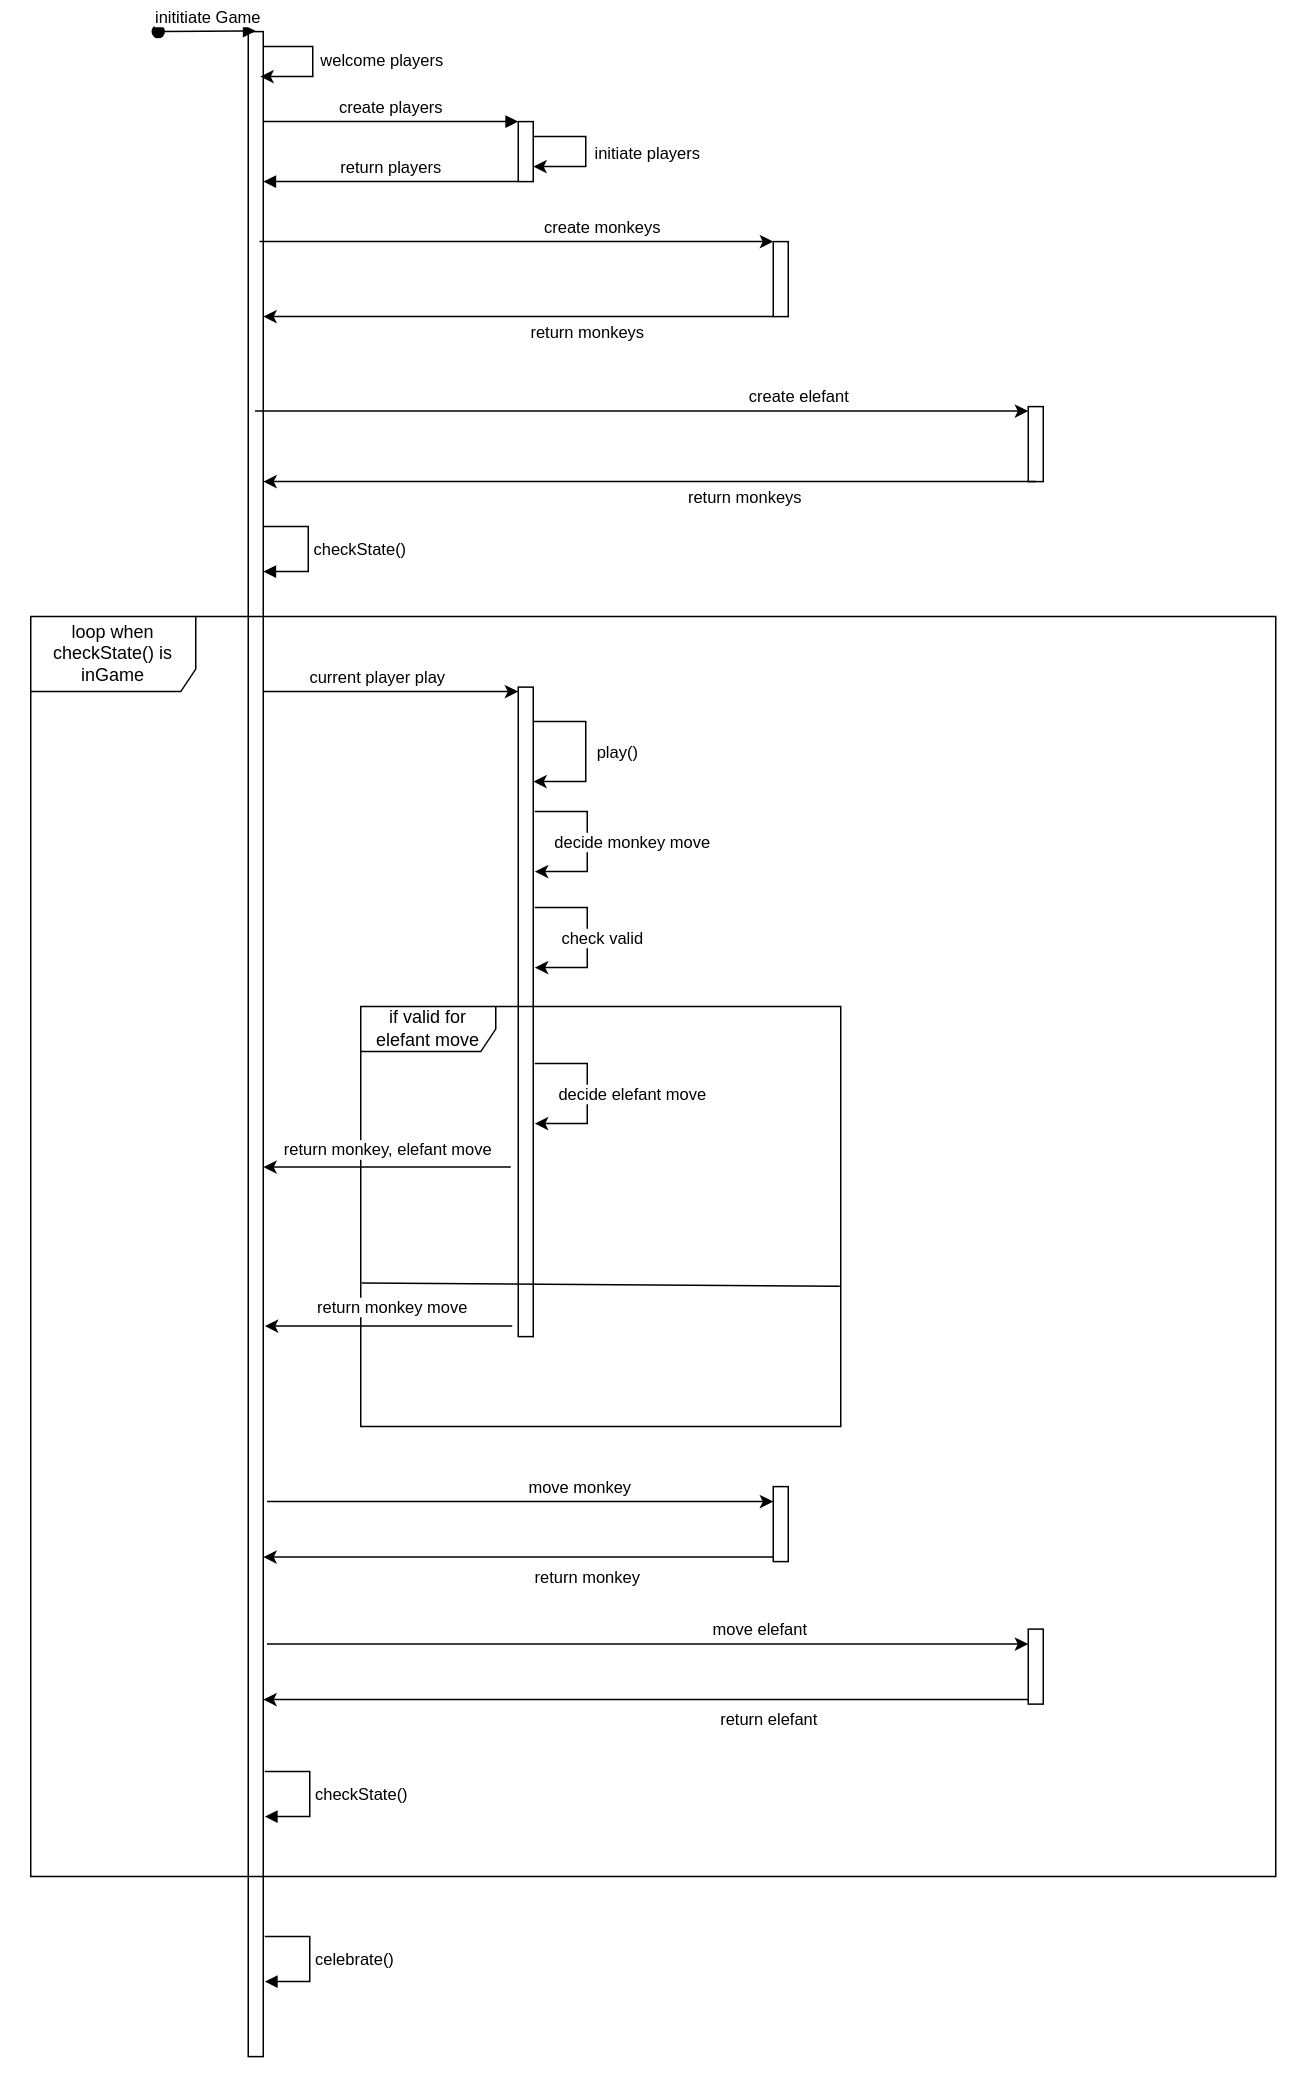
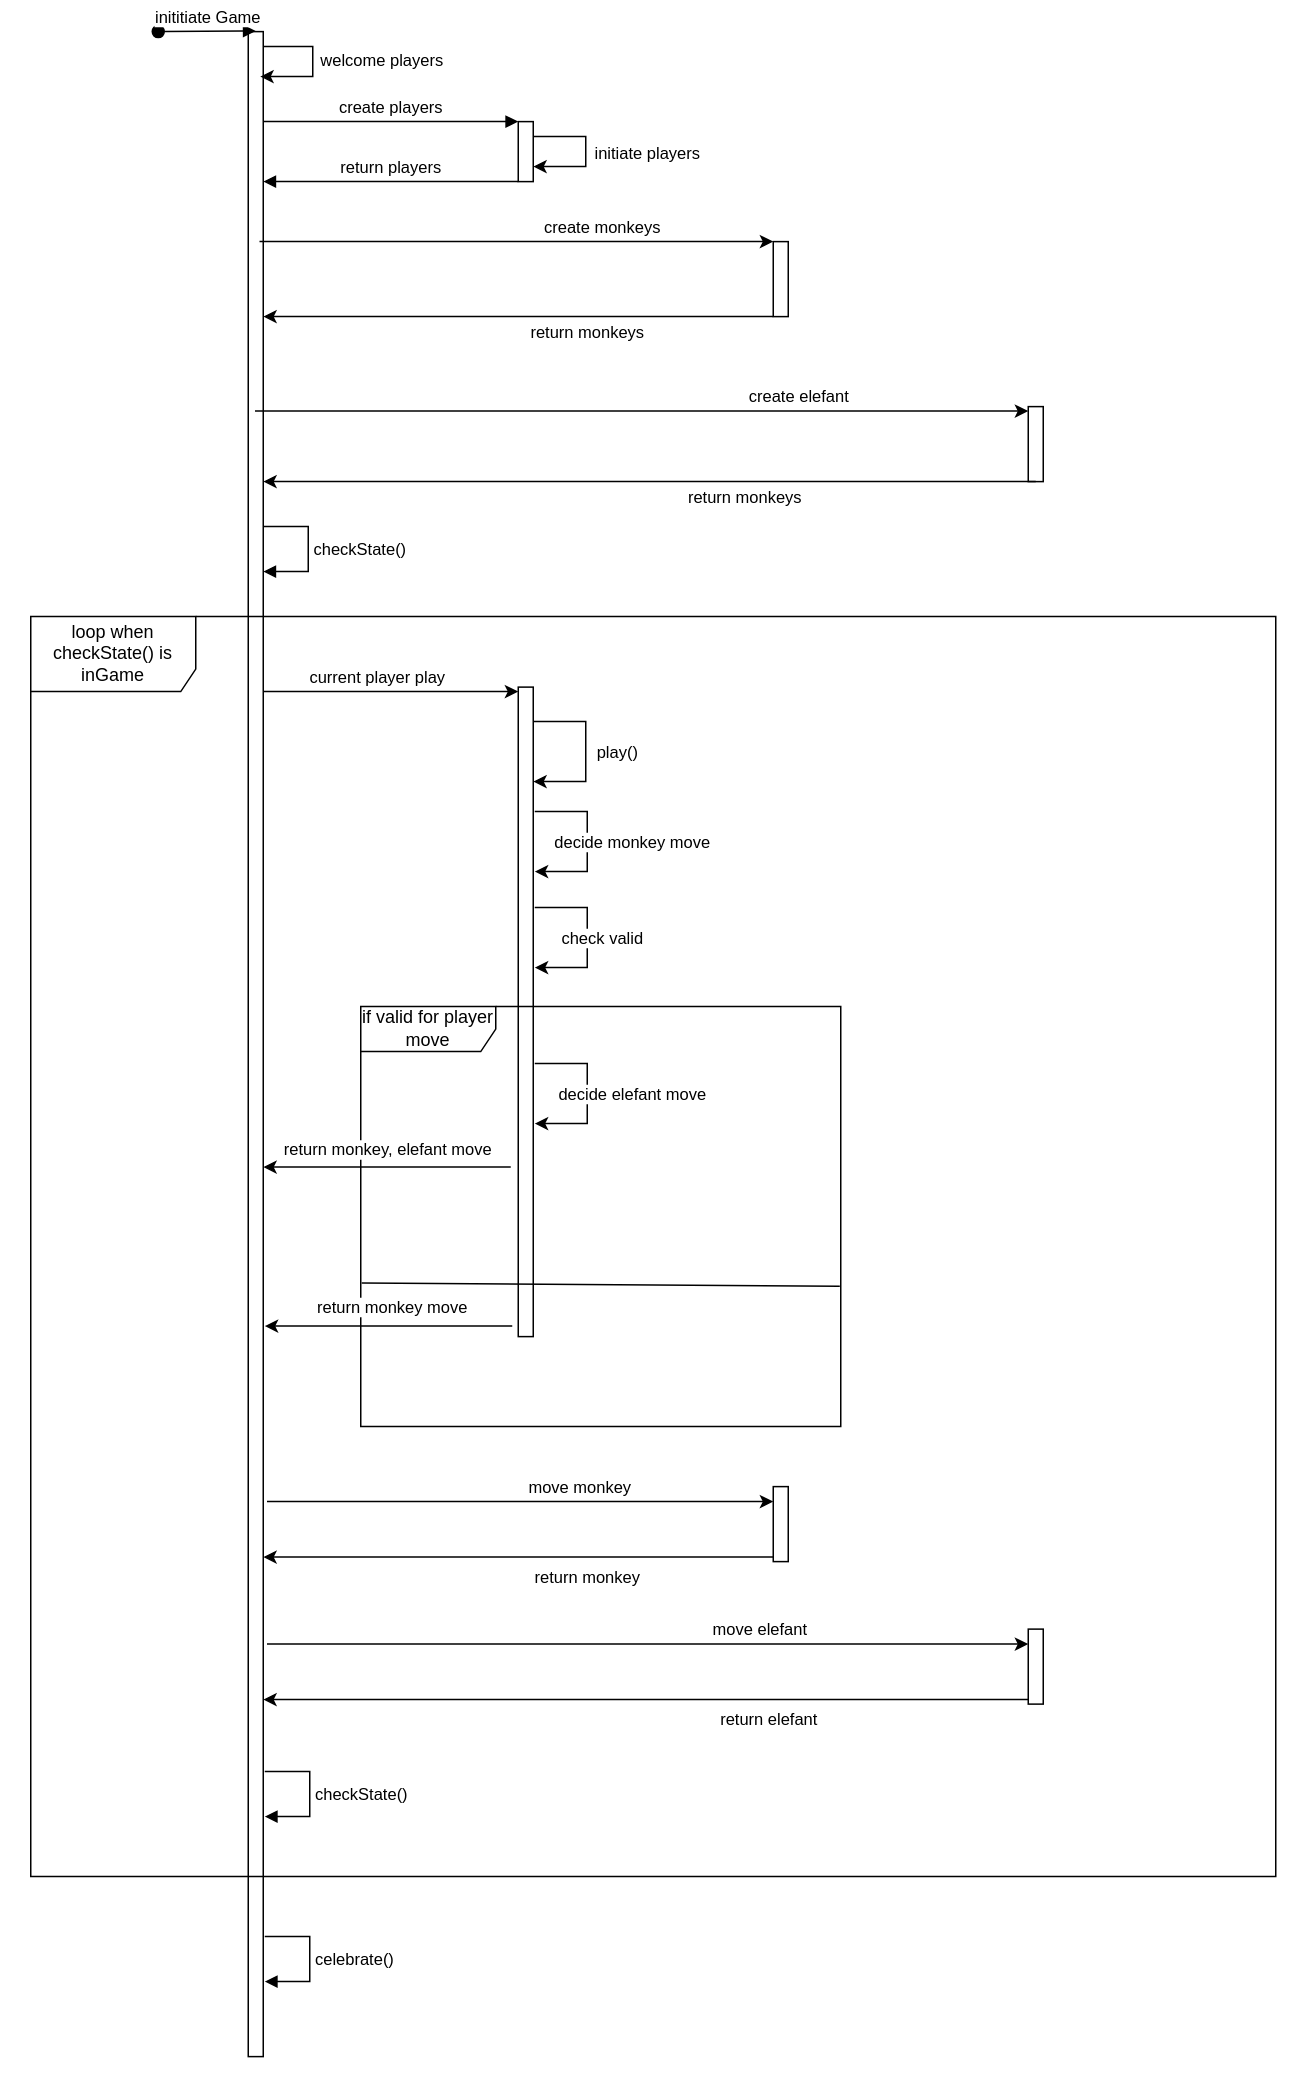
node "if valid for elefant move": label "if valid for elefant move" -> "if valid for player move"
